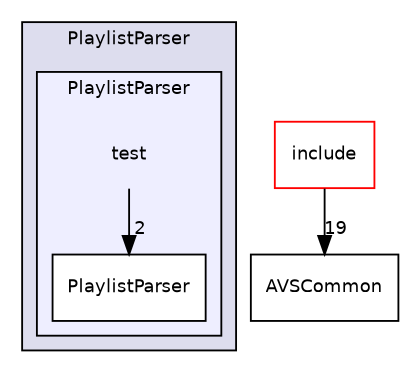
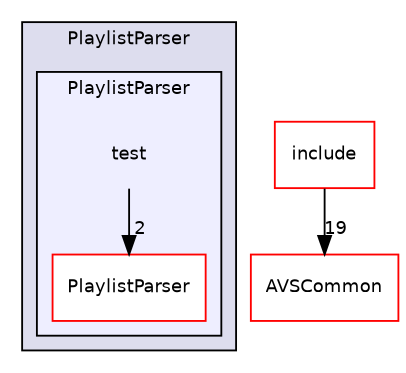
node "PlaylistParser": color black -> red
node "AVSCommon": color black -> red
